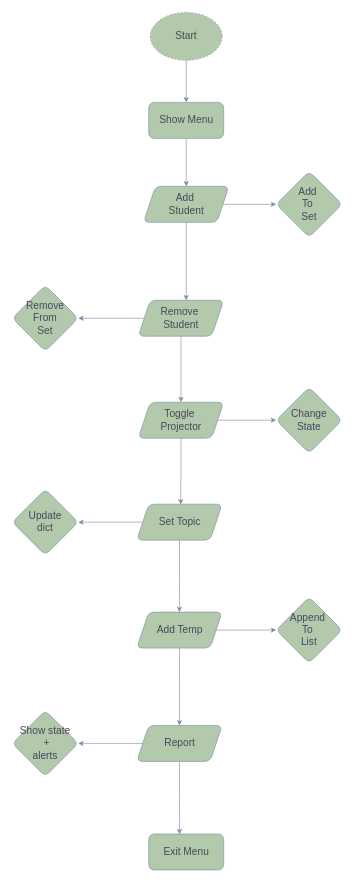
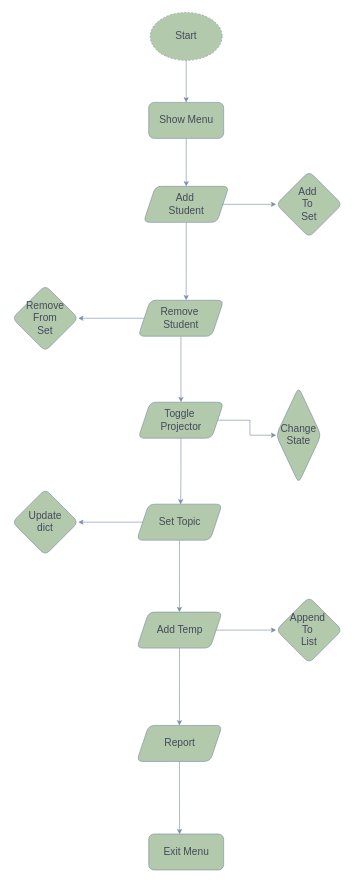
node "Change State": size 66x66 -> 45x96
node "Show state + alerts": removed
edge "Report" -> "Show state + alerts": removed
